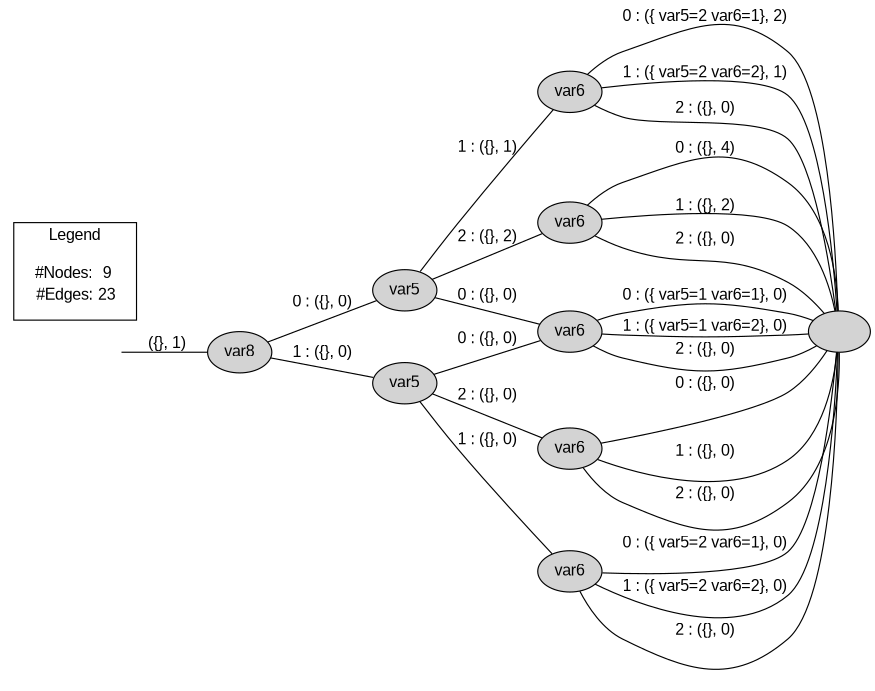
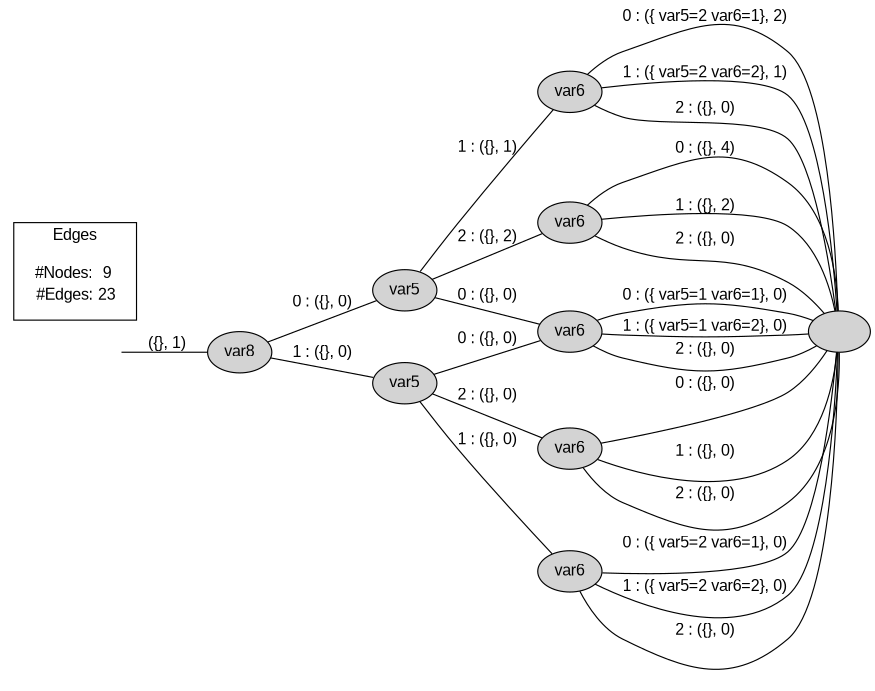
cluster "Legend": label "Legend" -> "Edges"
